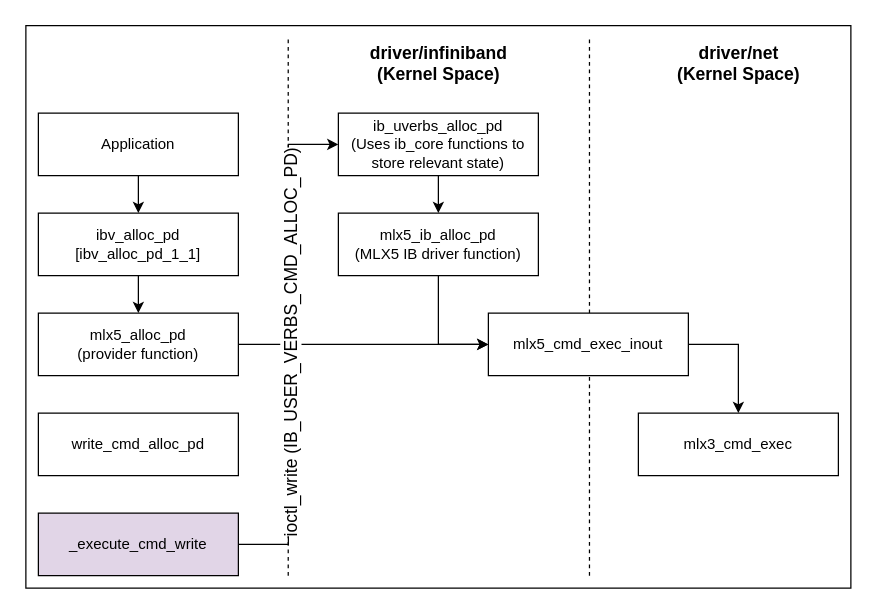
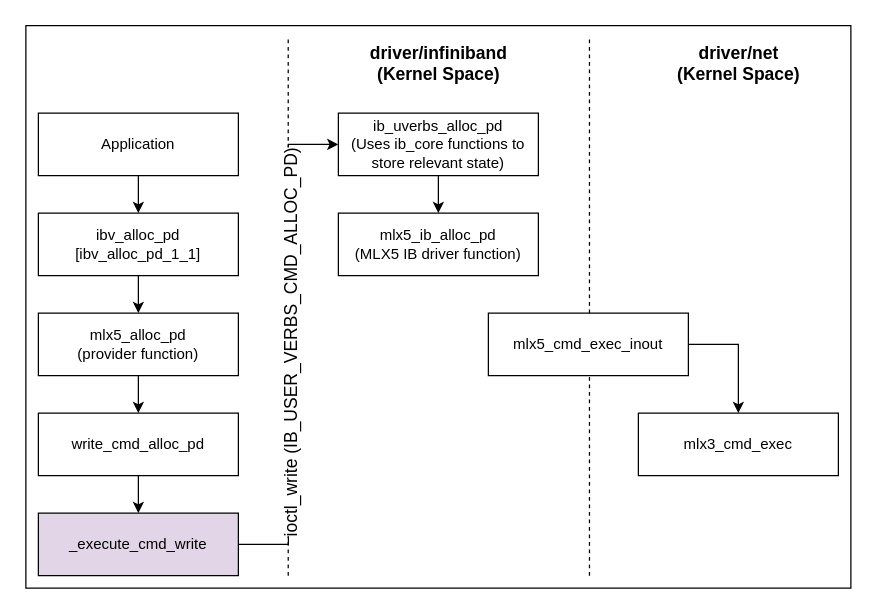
edge "mlx5_ib_alloc_pd (MLX5 IB driver function)" -> "mlx5_cmd_exec_inout": removed
edge "mlx5_alloc_pd (provider function)" -> "mlx5_cmd_exec_inout": now "mlx5_alloc_pd (provider function)" -> "write_cmd_alloc_pd"
edge "write_cmd_alloc_pd" -> "_execute_cmd_write": added
